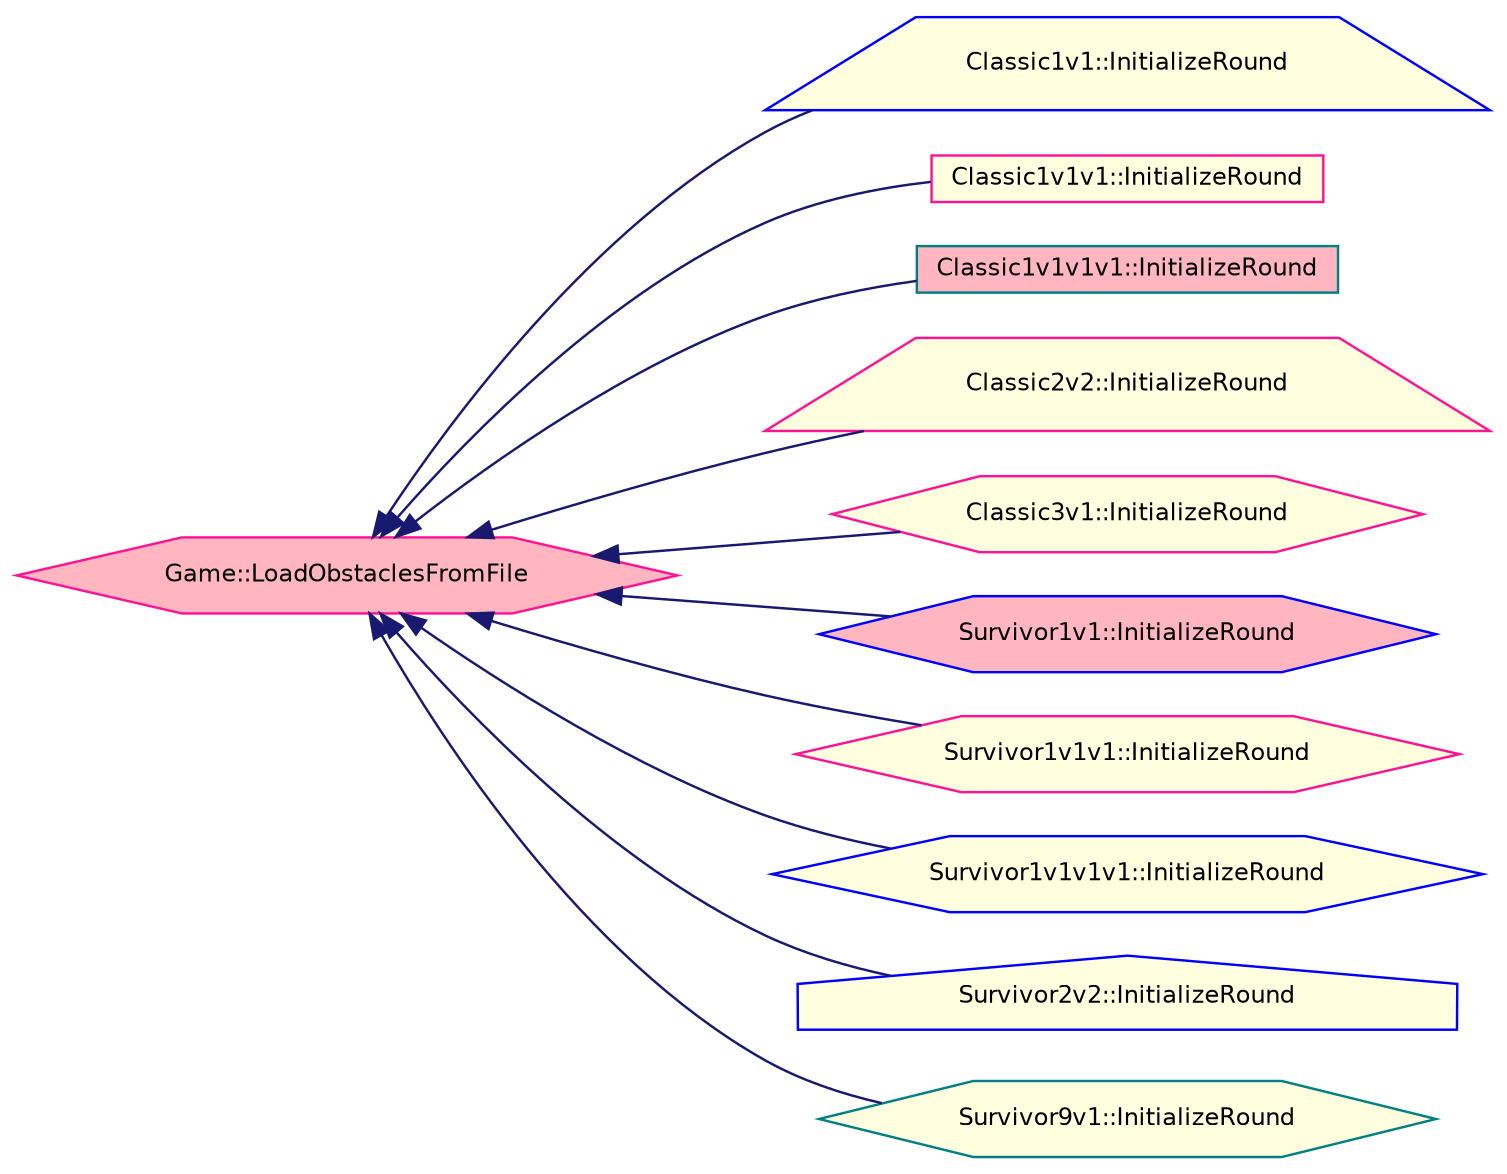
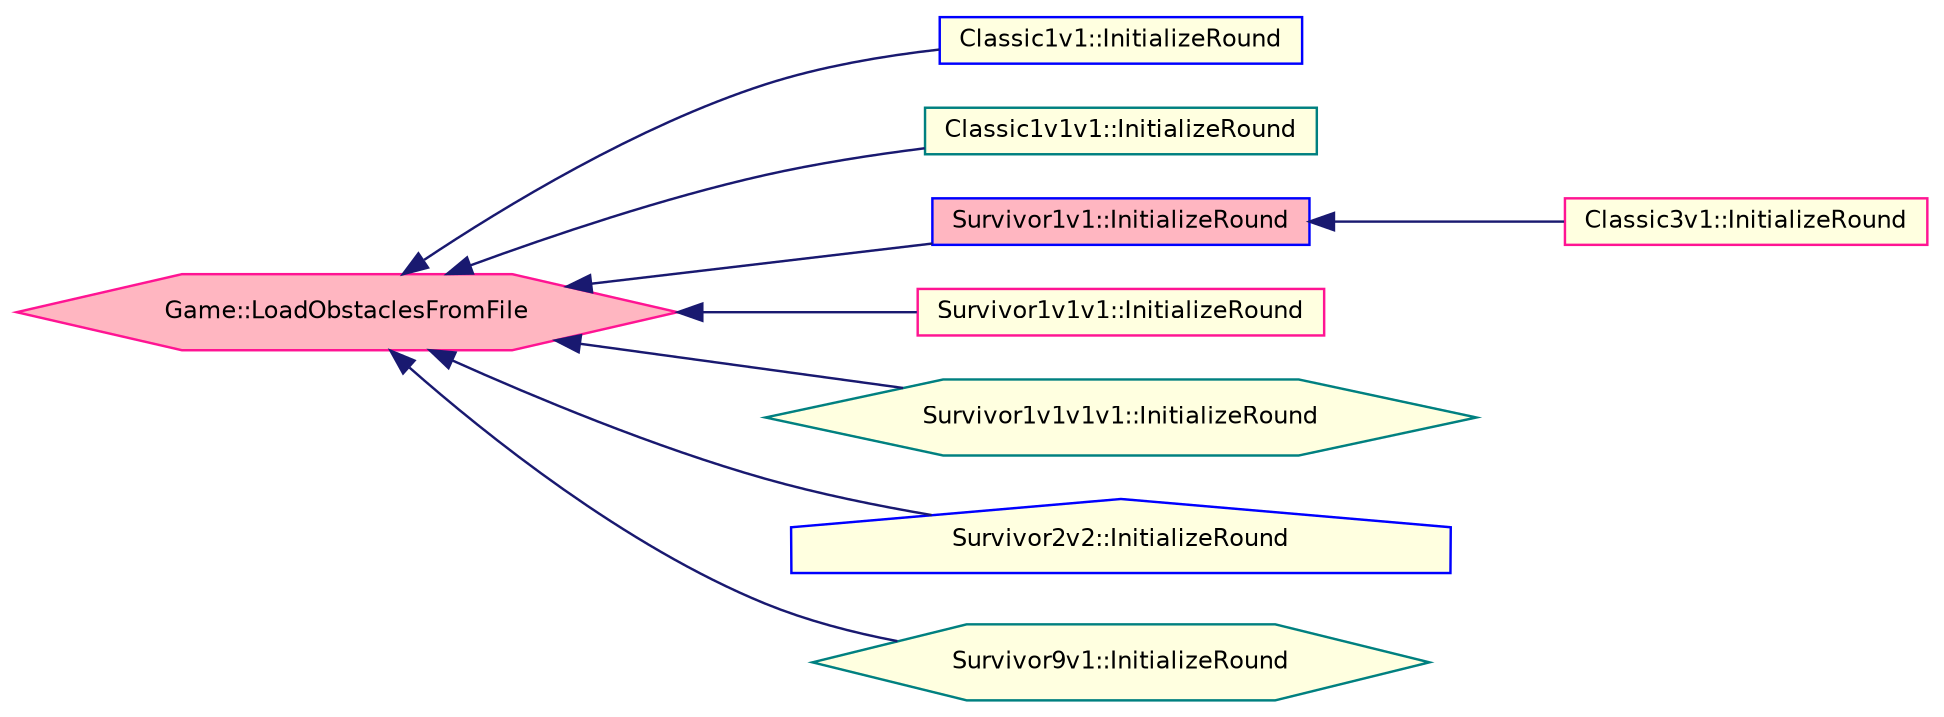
node "Classic1v1::InitializeRound": shape trapezium -> box
node "Classic1v1v1::InitializeRound": color deeppink -> teal
node "Classic1v1v1v1::InitializeRound": removed
node "Classic2v2::InitializeRound": removed
node "Classic3v1::InitializeRound": shape hexagon -> box
edge "Classic3v1::InitializeRound" -> "Game::LoadObstaclesFromFile": now "Classic3v1::InitializeRound" -> "Survivor1v1::InitializeRound"
node "Survivor1v1::InitializeRound": shape hexagon -> box
node "Survivor1v1v1::InitializeRound": shape hexagon -> box
node "Survivor1v1v1v1::InitializeRound": color blue -> teal
